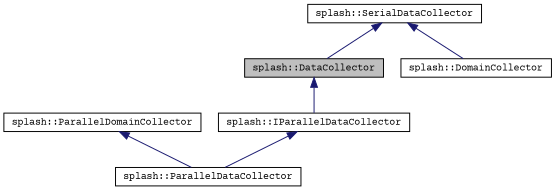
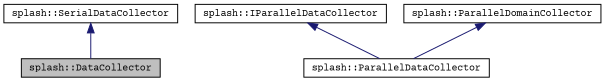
node "splash::DomainCollector": removed
edge "splash::IParallelDataCollector" -> "splash::DataCollector": removed
